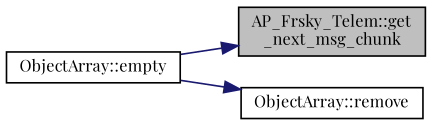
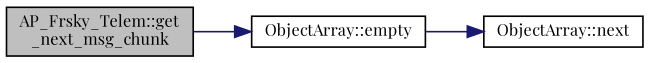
edge "ObjectArray::empty" -> "AP_Frsky_Telem::get _next_msg_chunk": reversed
node "ObjectArray::remove": label "ObjectArray::remove" -> "ObjectArray::next"
